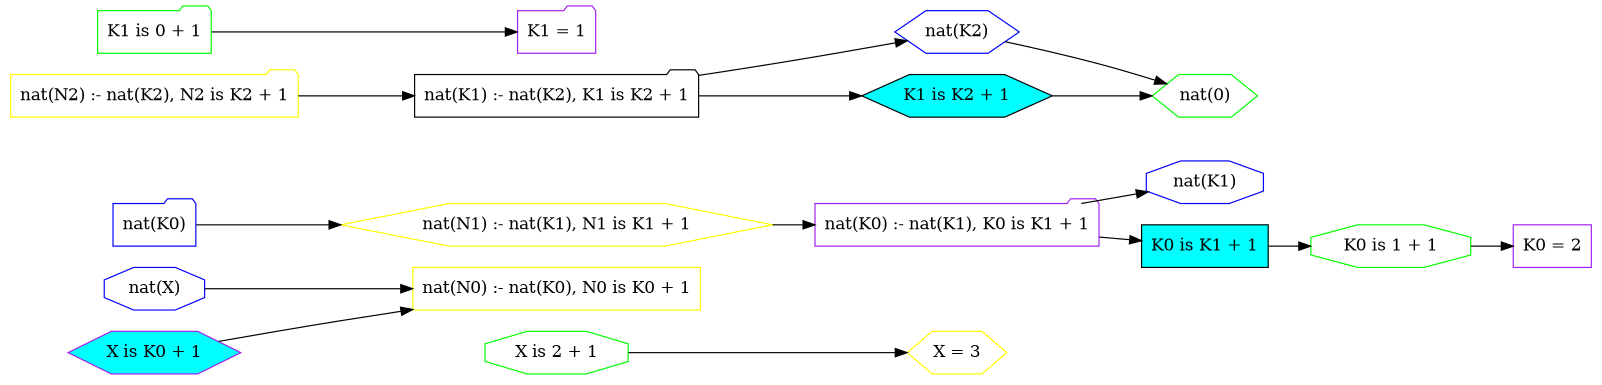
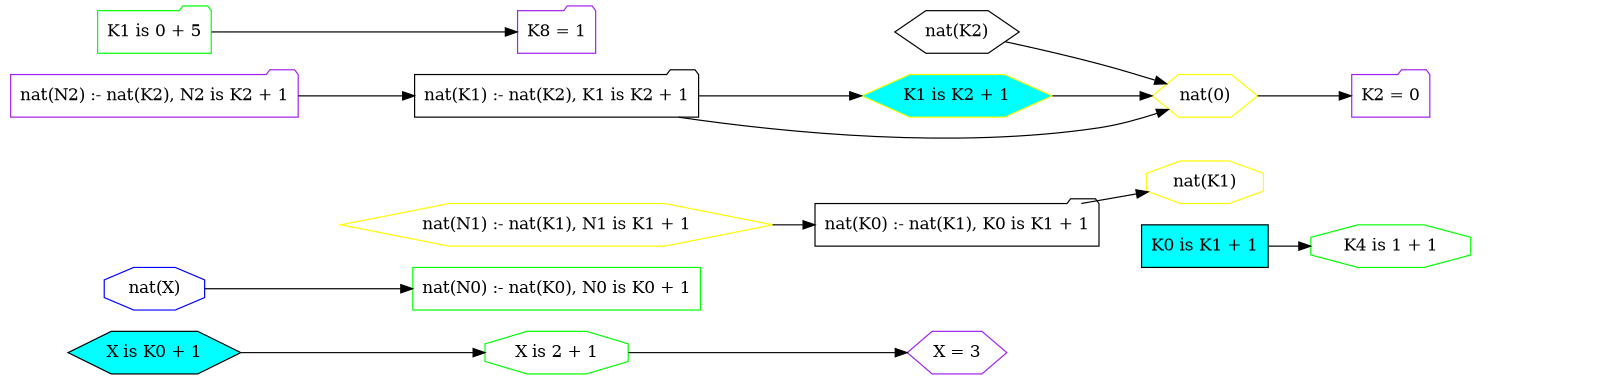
node "K1 is 0 + 1": label "K1 is 0 + 1" -> "K1 is 0 + 5"
node "K1 = 1": label "K1 = 1" -> "K8 = 1"
node "nat(K2)": color blue -> black
edge "nat(K1) :- nat(K2), K1 is K2 + 1" -> "nat(K2)": now "nat(K1) :- nat(K2), K1 is K2 + 1" -> "nat(0)"
node "nat(N2) :- nat(K2), N2 is K2 + 1": color yellow -> purple
node "K1 is K2 + 1": color black -> yellow
node "nat(0)": color green -> yellow
node "K2 = 0": added
node "nat(K1)": color blue -> yellow
node "nat(K0)": removed
node "nat(K0) :- nat(K1), K0 is K1 + 1": color purple -> black
edge "nat(K0) :- nat(K1), K0 is K1 + 1" -> "K0 is K1 + 1": removed
node "K0 is 1 + 1": label "K0 is 1 + 1" -> "K4 is 1 + 1"
node "K0 = 2": removed
node "nat(N0) :- nat(K0), N0 is K0 + 1": color yellow -> green
edge "X is K0 + 1" -> "nat(N0) :- nat(K0), N0 is K0 + 1": now "X is K0 + 1" -> "X is 2 + 1"
node "X is K0 + 1": color purple -> black
node "X = 3": color yellow -> purple
